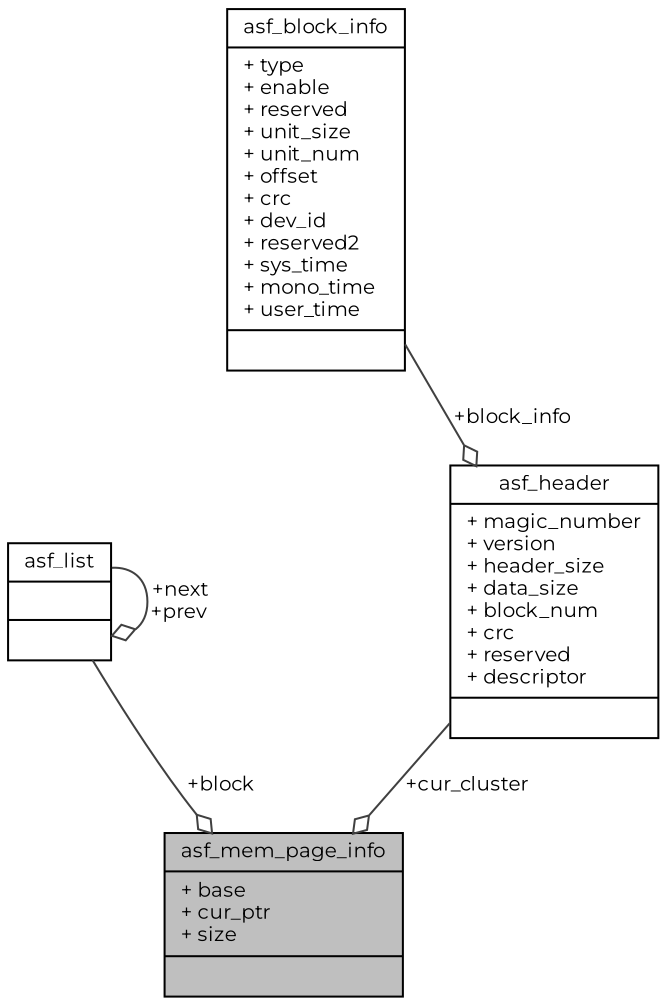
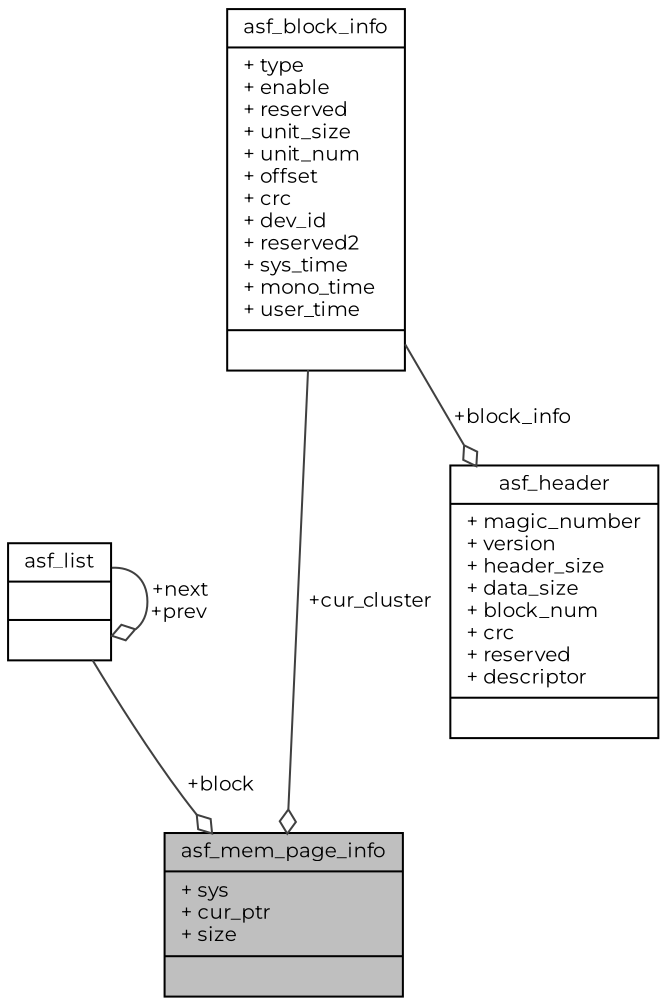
edge "asf_header" -> "asf_mem_page_info": now "asf_block_info" -> "asf_mem_page_info"
node "asf_mem_page_info": text "+ base" -> "+ sys"
